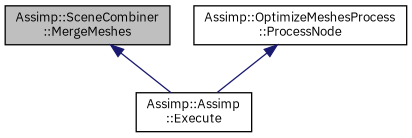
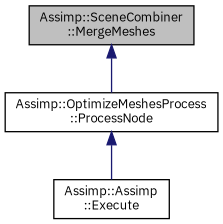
edge "Assimp::Assimp ::Execute" -> "Assimp::SceneCombiner ::MergeMeshes": now "Assimp::OptimizeMeshesProcess ::ProcessNode" -> "Assimp::SceneCombiner ::MergeMeshes"
